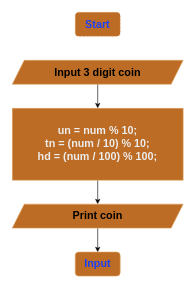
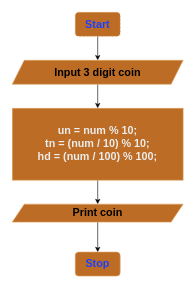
edge "Start" -> "Input 3 digit coin": added
node "Print coin": size 171x24 -> 171x18
node "Input": label "Input" -> "Stop"
